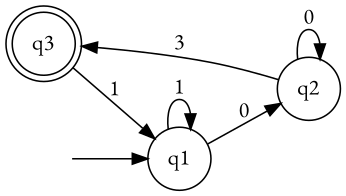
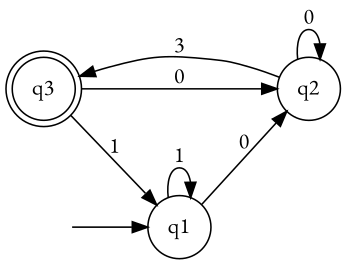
edge "q3" -> "q2": added, label "0"
